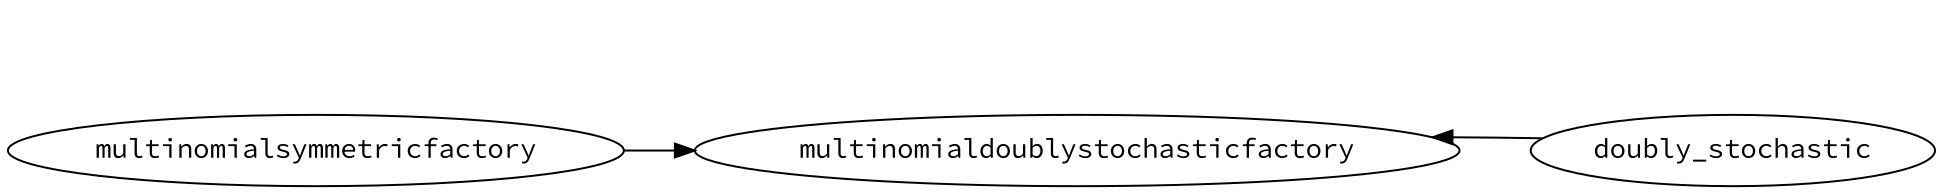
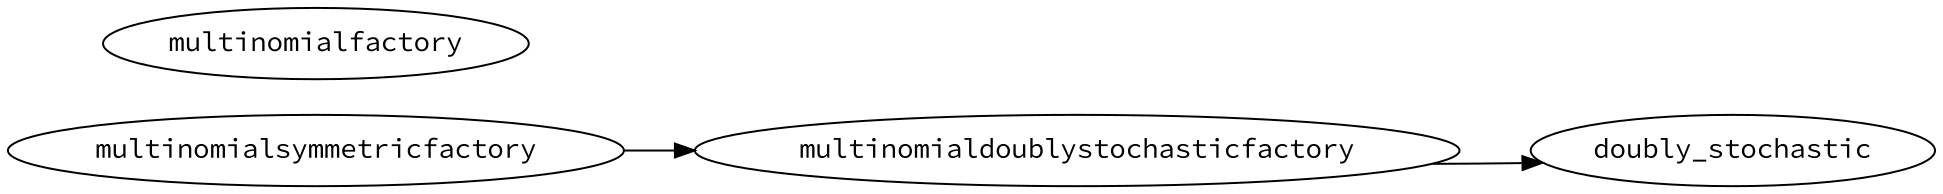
node "multinomialfactory": added
edge "doubly_stochastic" -> "multinomialdoublystochasticfactory": reversed
